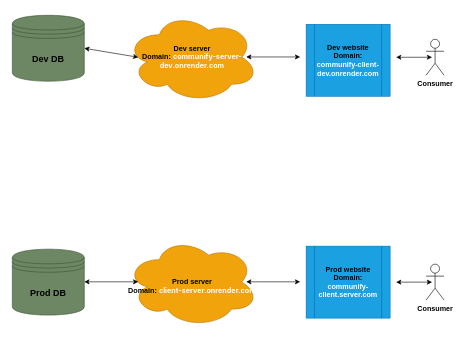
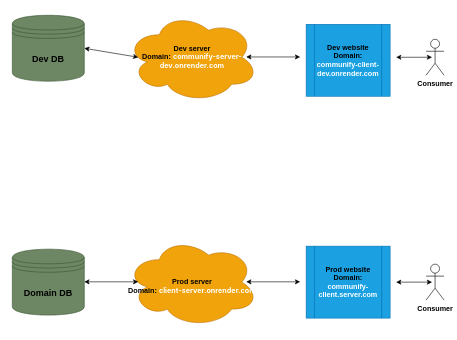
node "Prod DB": label "Prod DB" -> "Domain DB"
